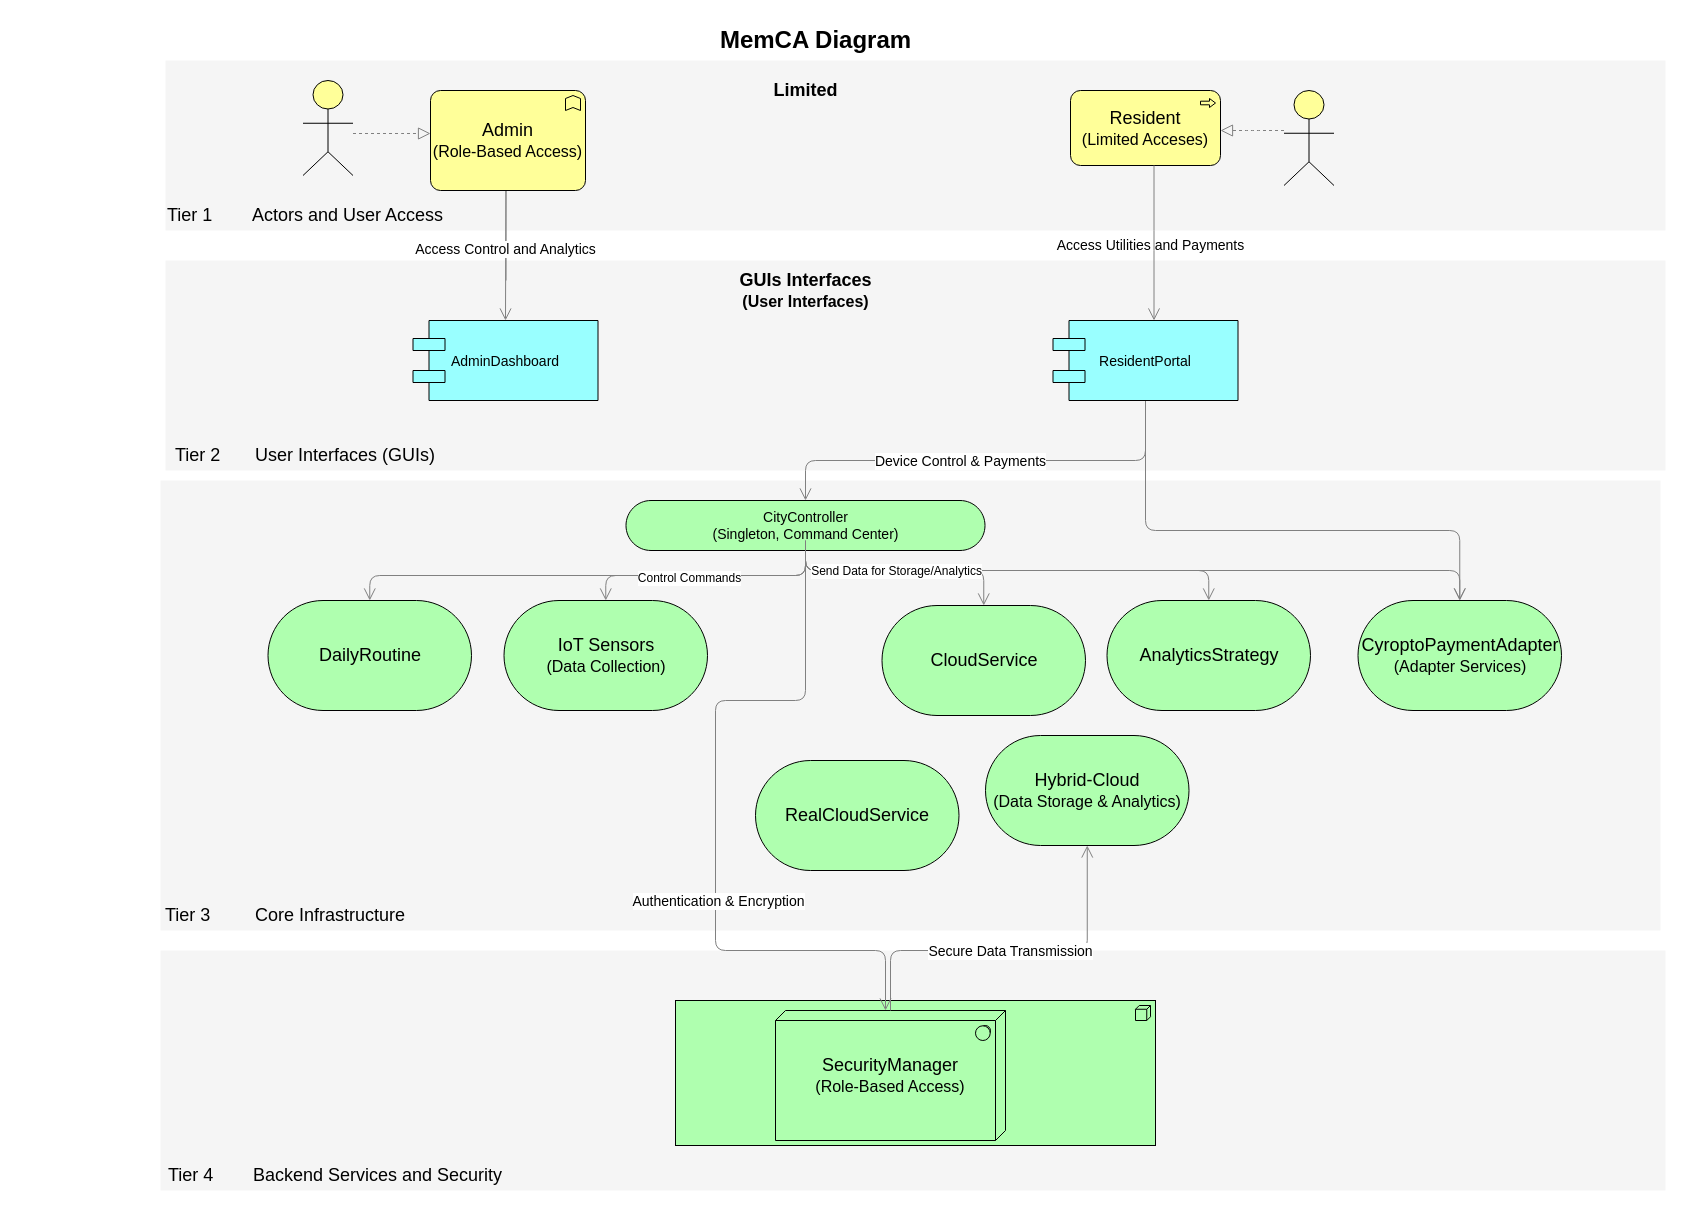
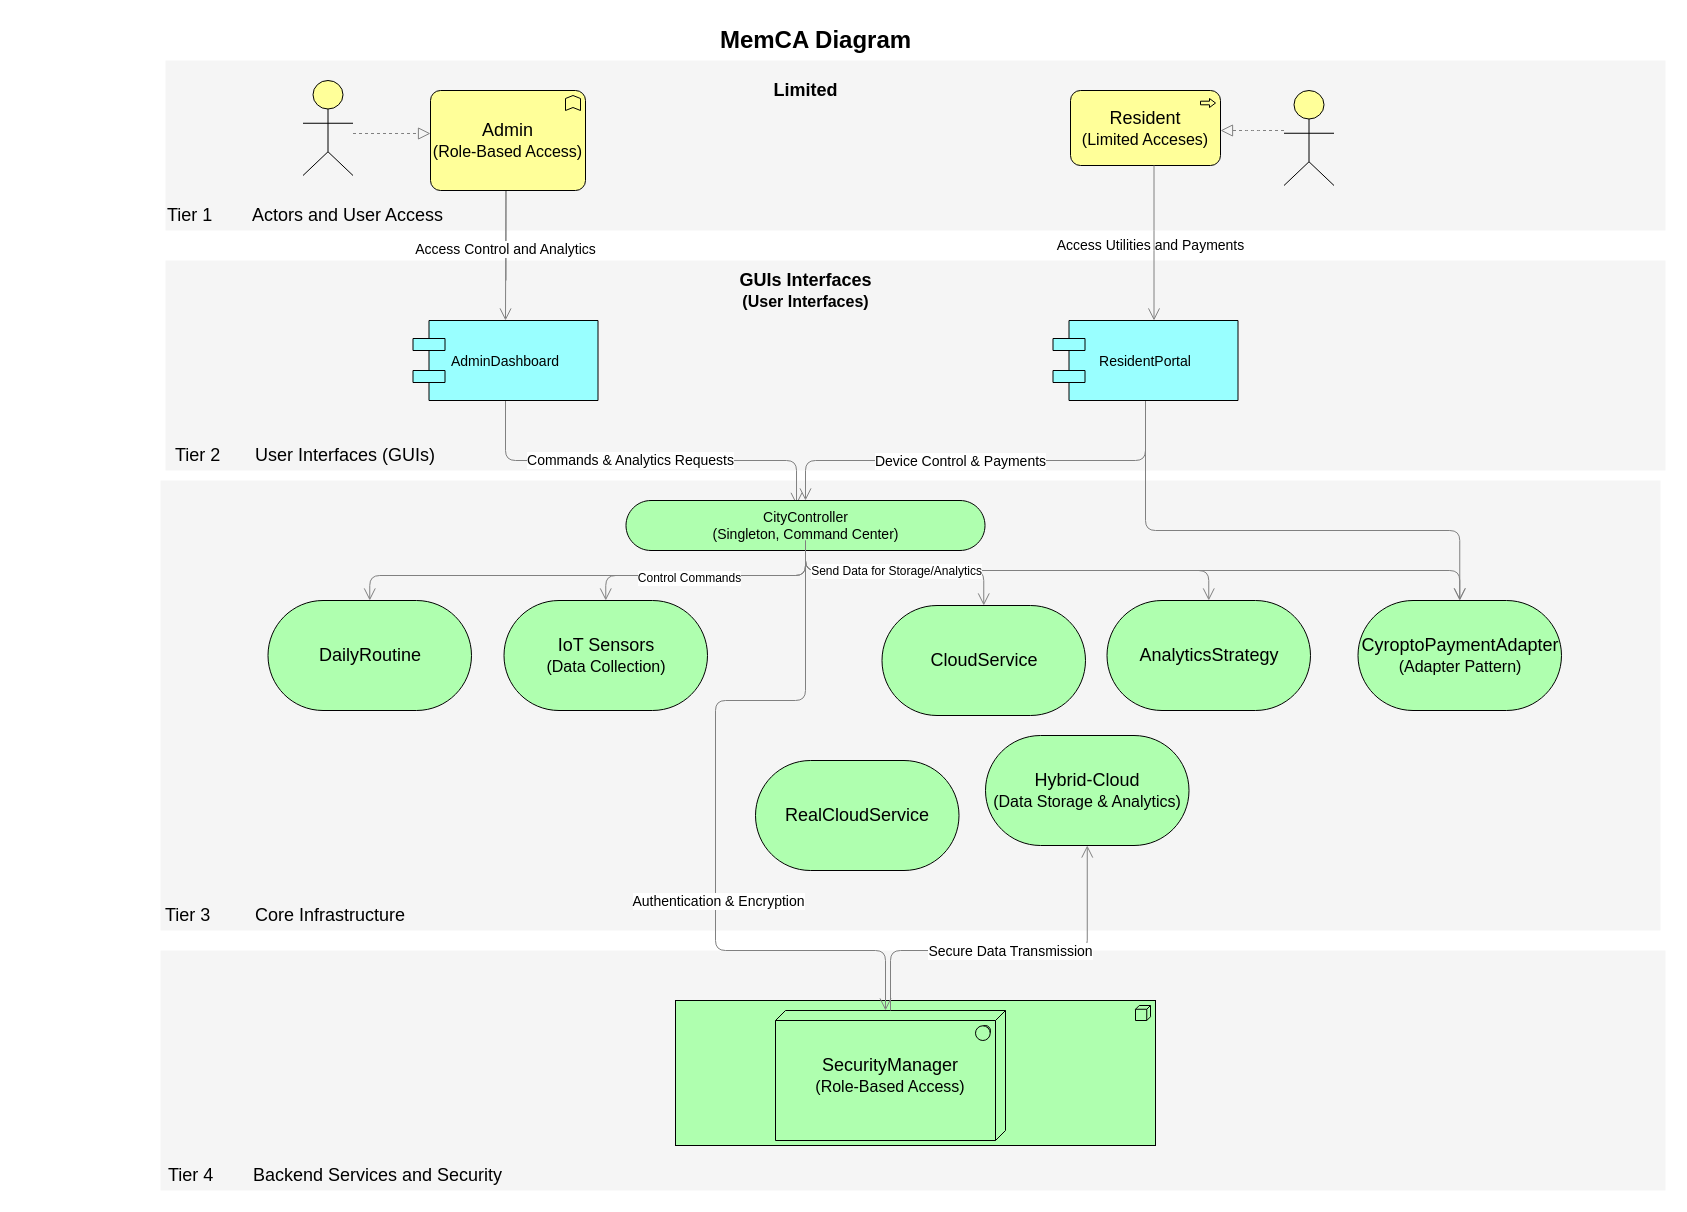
edge "AdminDashboard" -> "CityController (Singleton, Command Center)": added, label "Commands & Analytics Requests"
node "CyroptoPaymentAdapter (Adapter Services)": label "CyroptoPaymentAdapter (Adapter Services)" -> "CyroptoPaymentAdapter (Adapter Pattern)"
